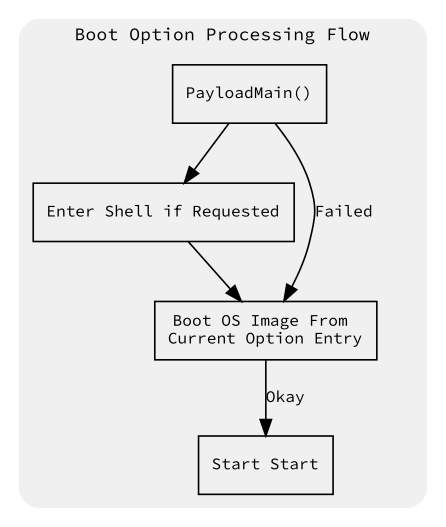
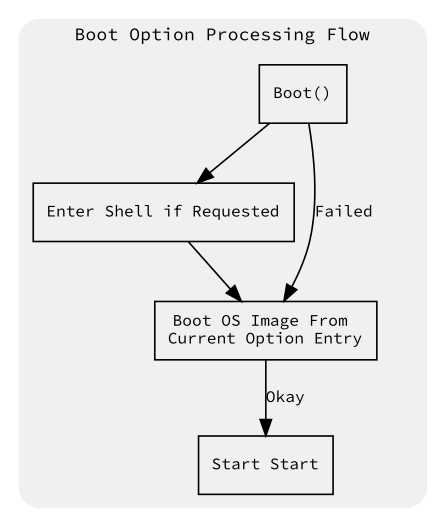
node "PayloadMain()": label "PayloadMain()" -> "Boot()"
